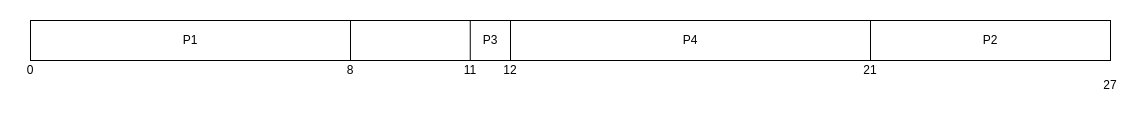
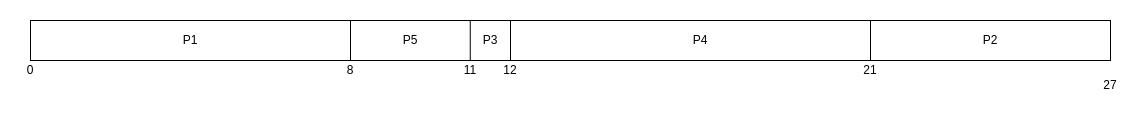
node "P5": added
node "P4": moved (691, 41) -> (701, 41)
